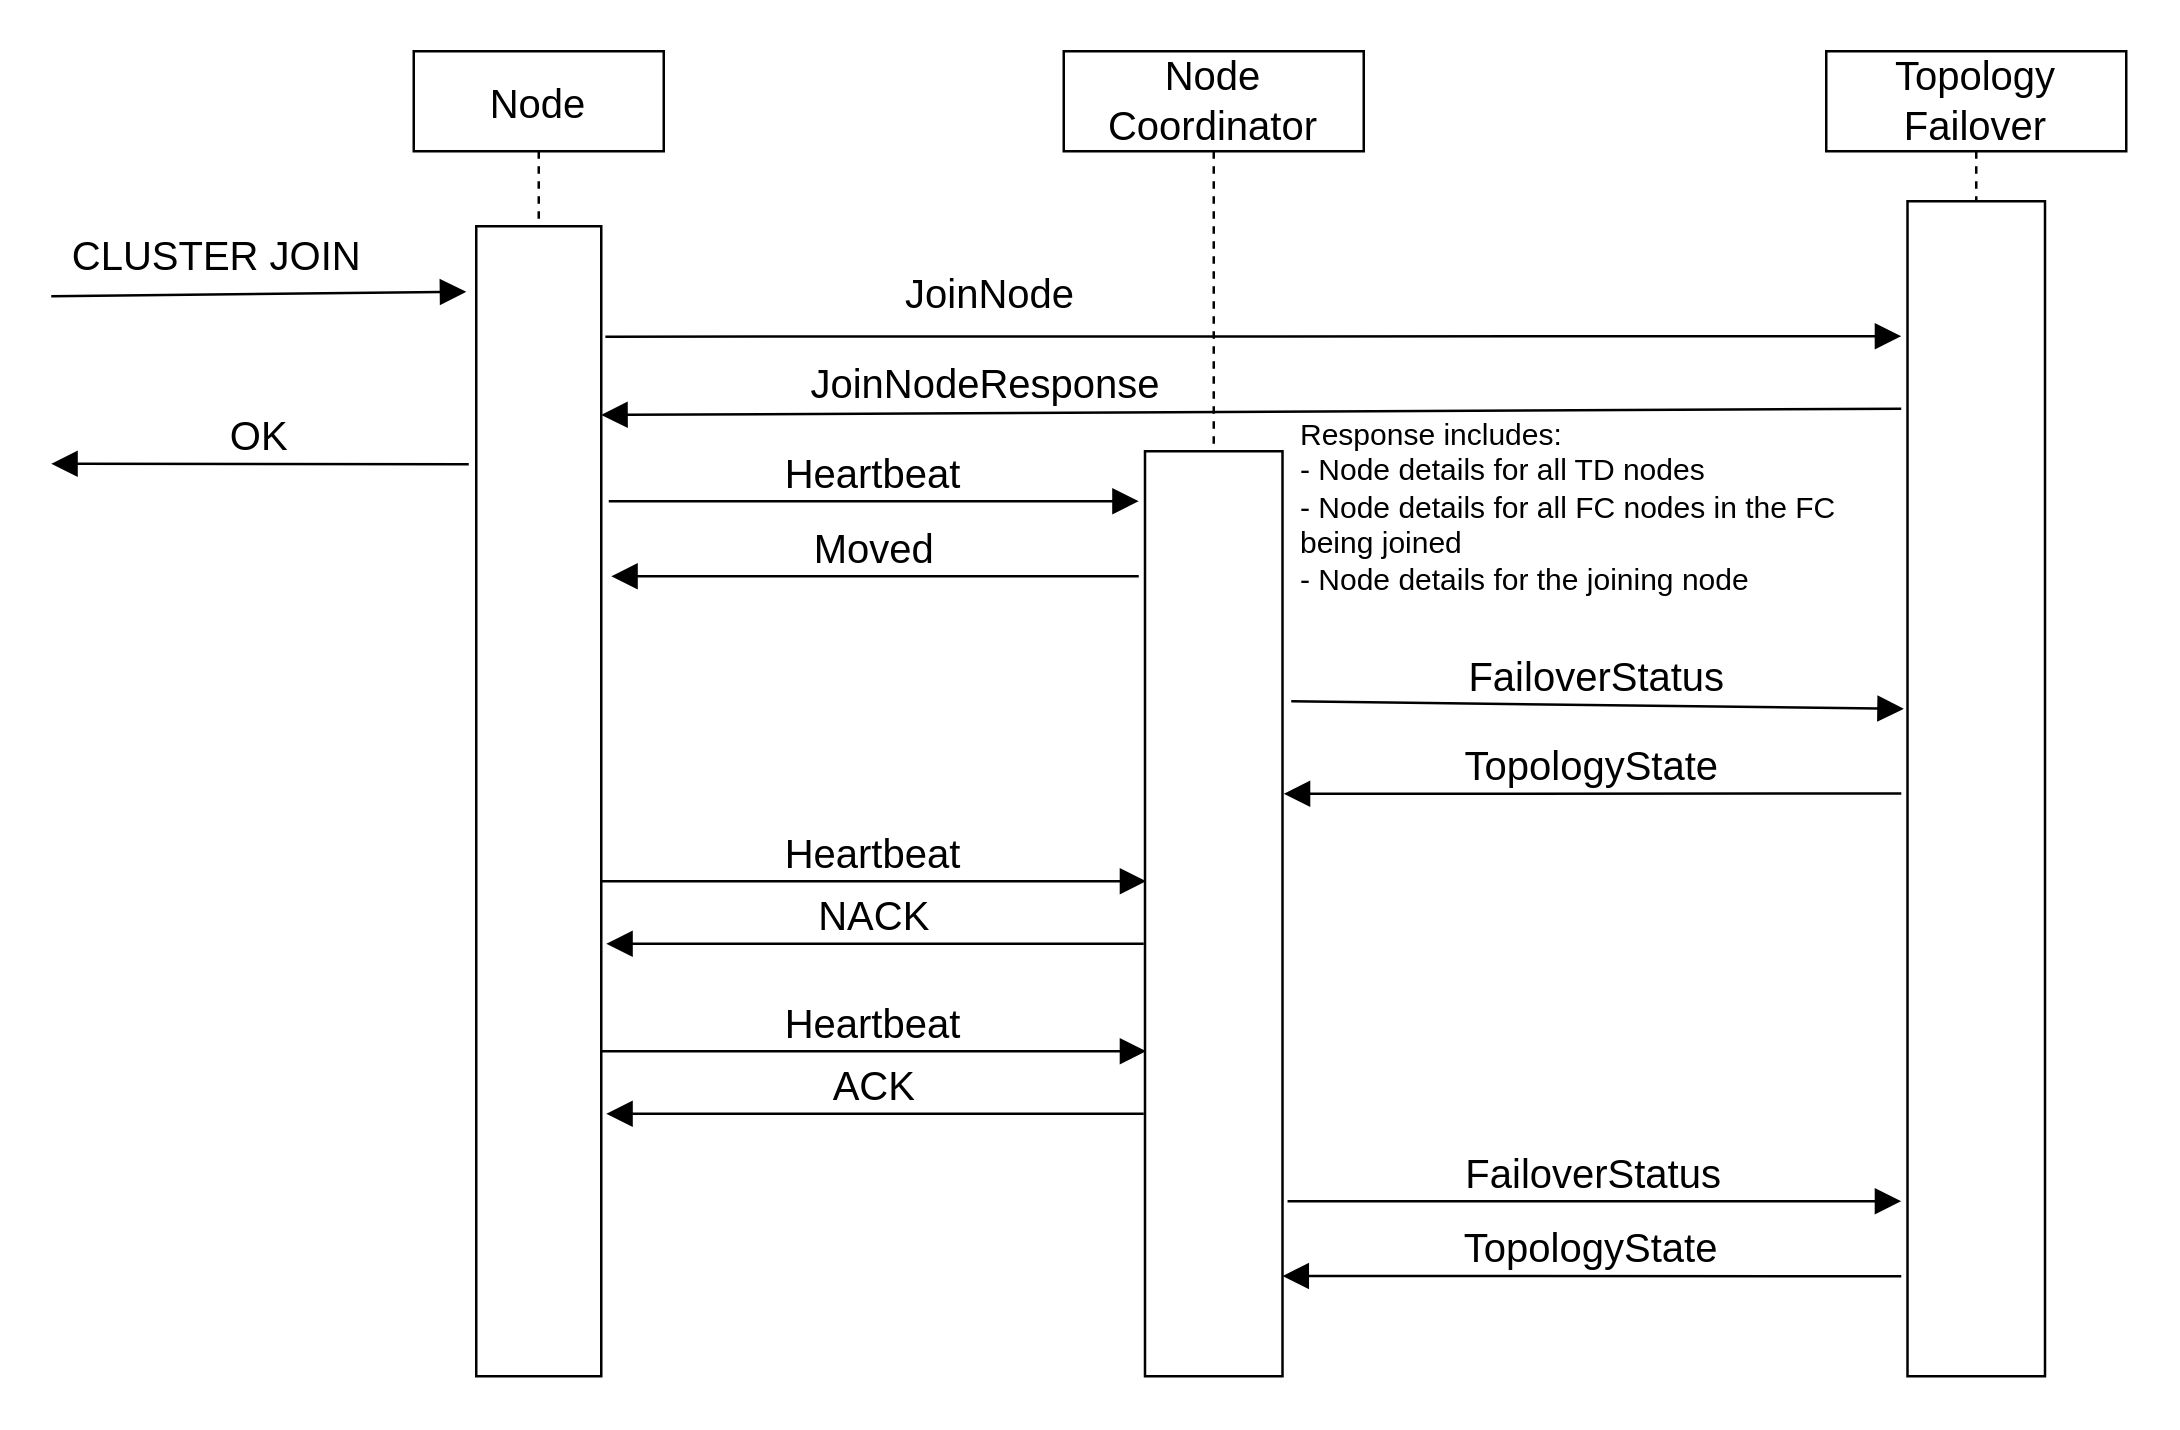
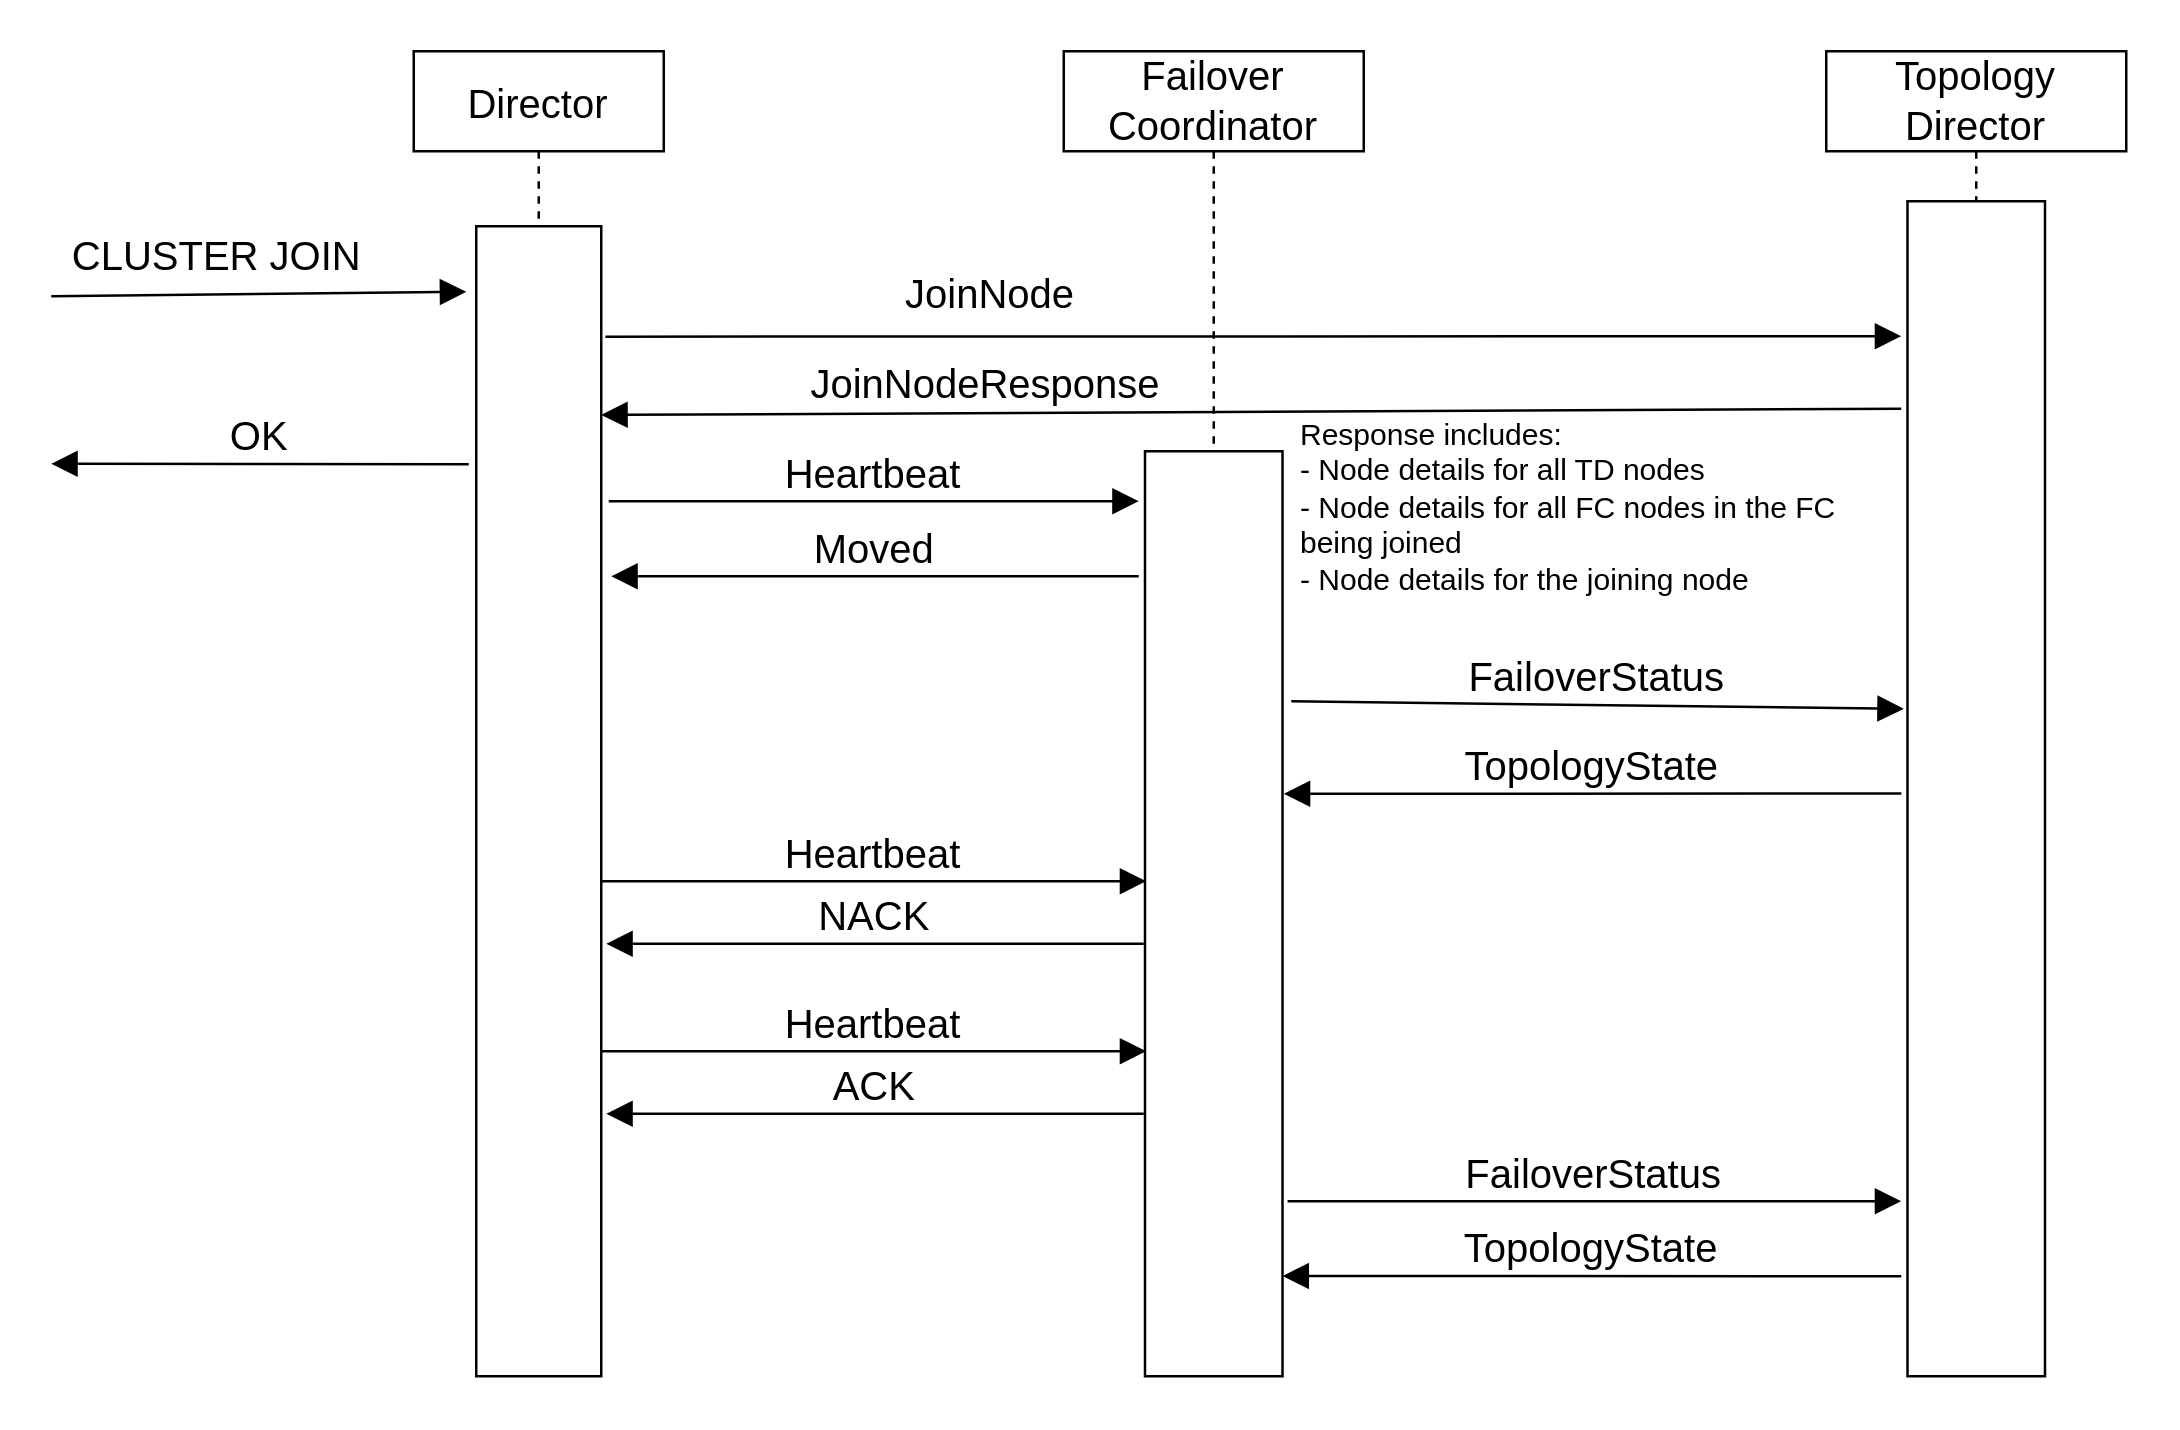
node "Node Coordinator": label "Node Coordinator" -> "Failover Coordinator"
node "Topology Failover": label "Topology Failover" -> "Topology Director"
node "Node": label "Node" -> "Director"
